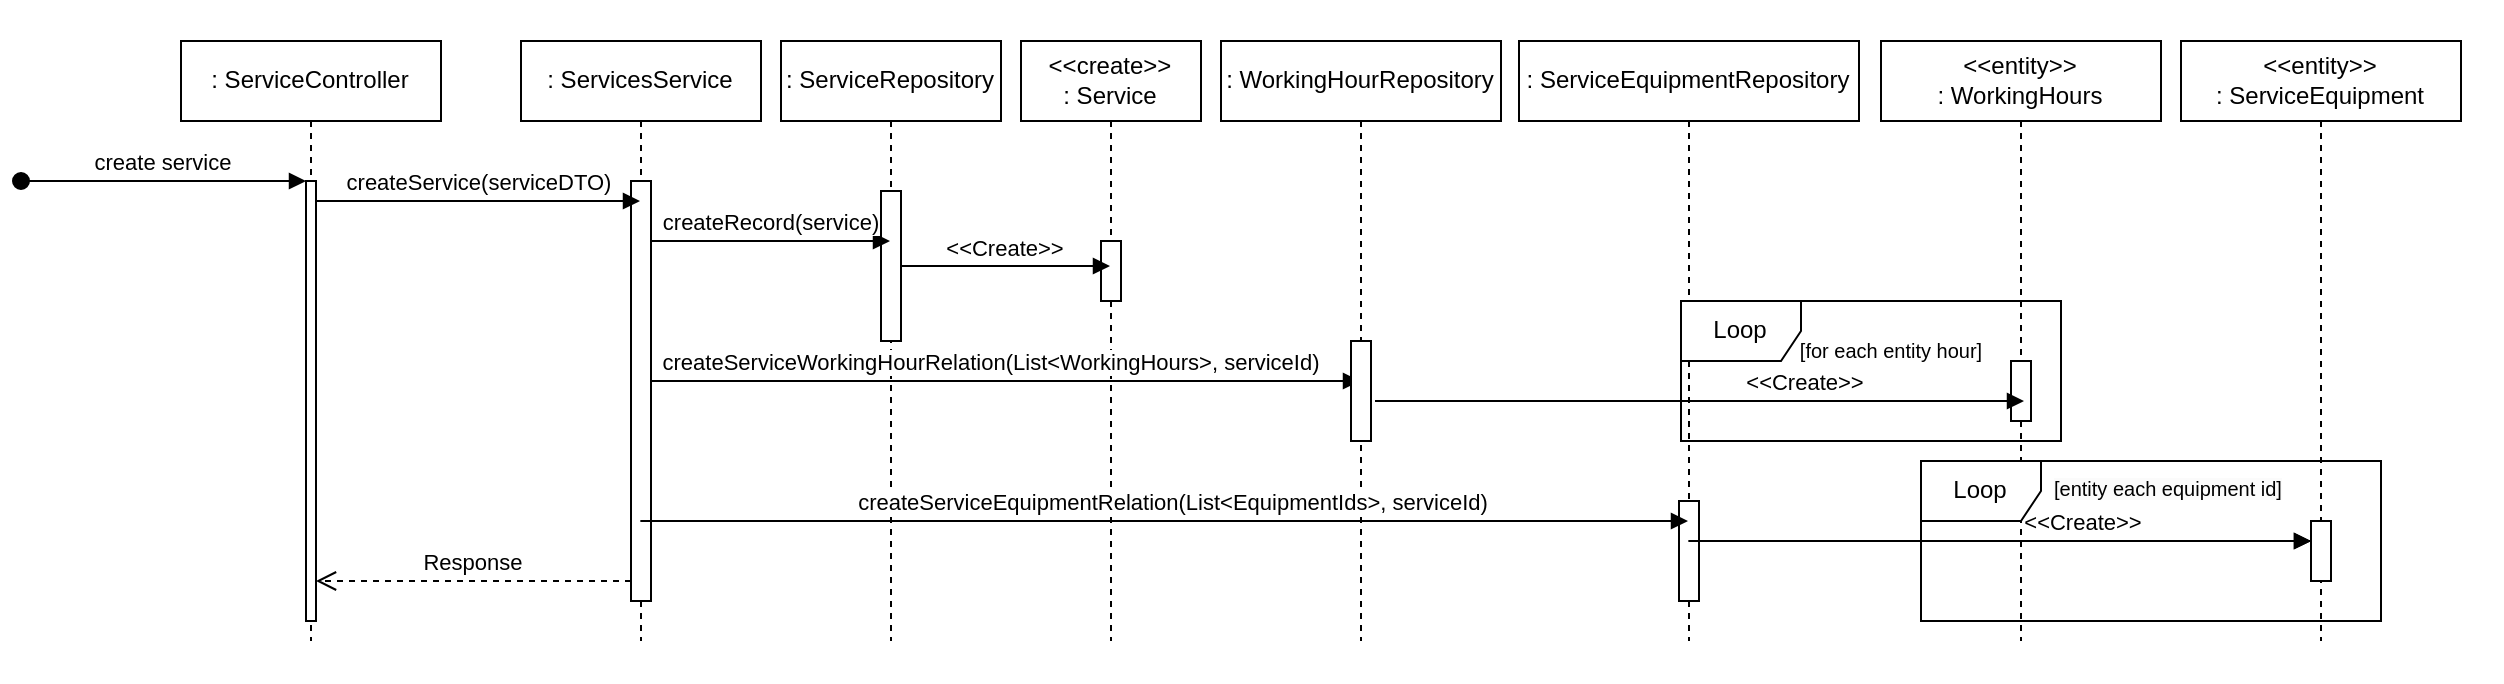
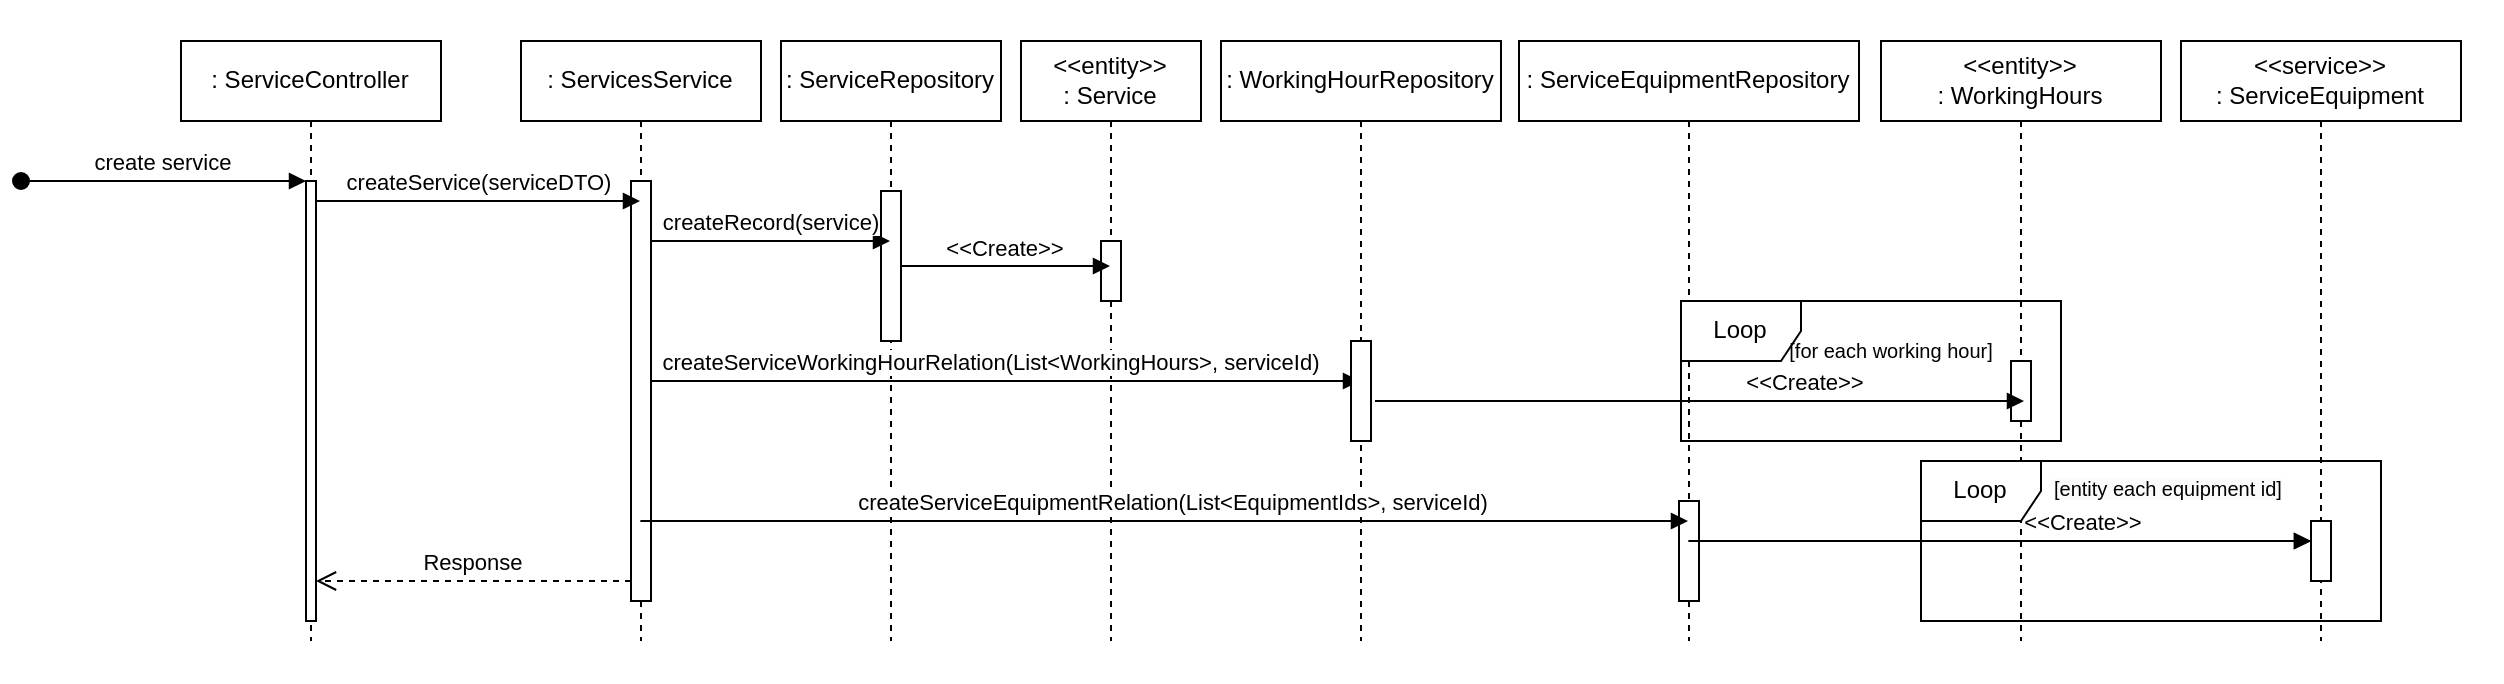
node "<<create>> : Service": label "<<create>> : Service" -> "<<entity>> : Service"
node "<<entity>> : ServiceEquipment": label "<<entity>> : ServiceEquipment" -> "<<service>> : ServiceEquipment"
node "[for each entity hour]": label "[for each entity hour]" -> "[for each working hour]"
